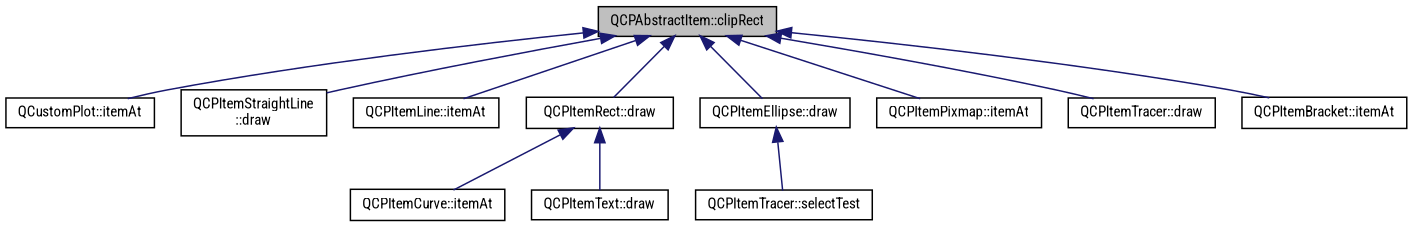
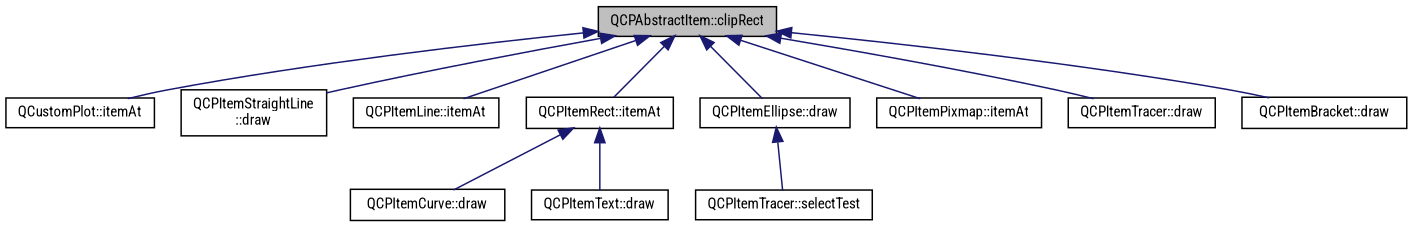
node "QCPItemRect::draw": label "QCPItemRect::draw" -> "QCPItemRect::itemAt"
node "QCPItemBracket::itemAt": label "QCPItemBracket::itemAt" -> "QCPItemBracket::draw"
node "QCPItemCurve::itemAt": label "QCPItemCurve::itemAt" -> "QCPItemCurve::draw"
